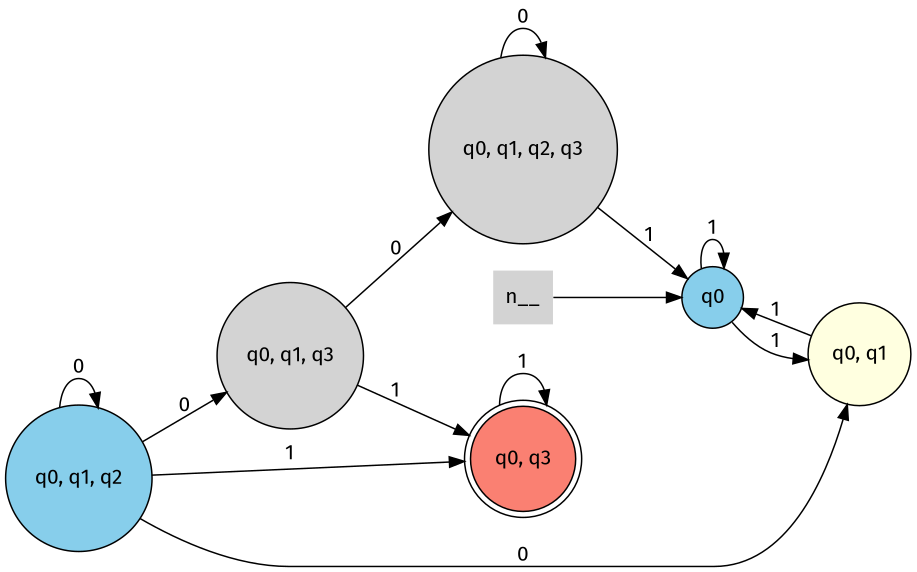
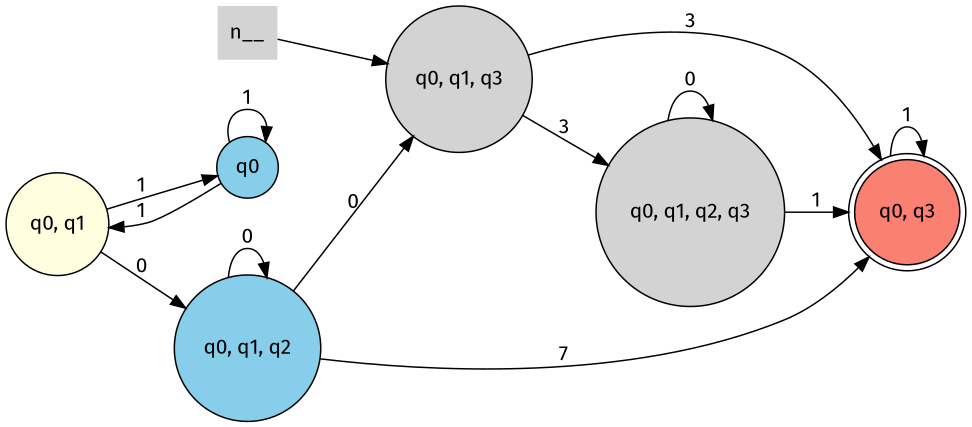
edge "q0, q1, q2, q3" -> "q0": now "q0, q1, q2, q3" -> "q0, q3"
edge "q0, q1, q3" -> "q0, q1, q2, q3": label "0" -> "3"
edge "n__" -> "q0": now "n__" -> "q0, q1, q3"
edge "q0, q1, q3" -> "q0, q3": label "1" -> "3"
edge "q0, q1, q2" -> "q0, q3": label "1" -> "7"
edge "q0, q1, q2" -> "q0, q1": reversed
